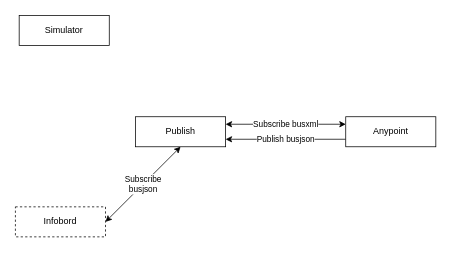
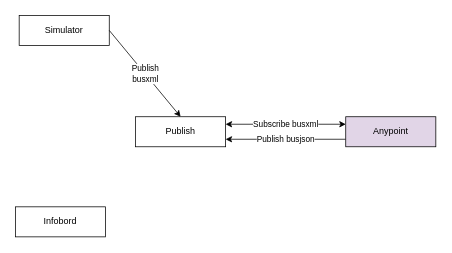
edge "Simulator" -> "Publish": added, label "Publish busxml"
node "Anypoint": fillcolor #ffffff -> #e1d5e7
edge "Publish" -- "Infobord": removed, label "Subscribe busjson"
node "Infobord": style dashed -> solid
